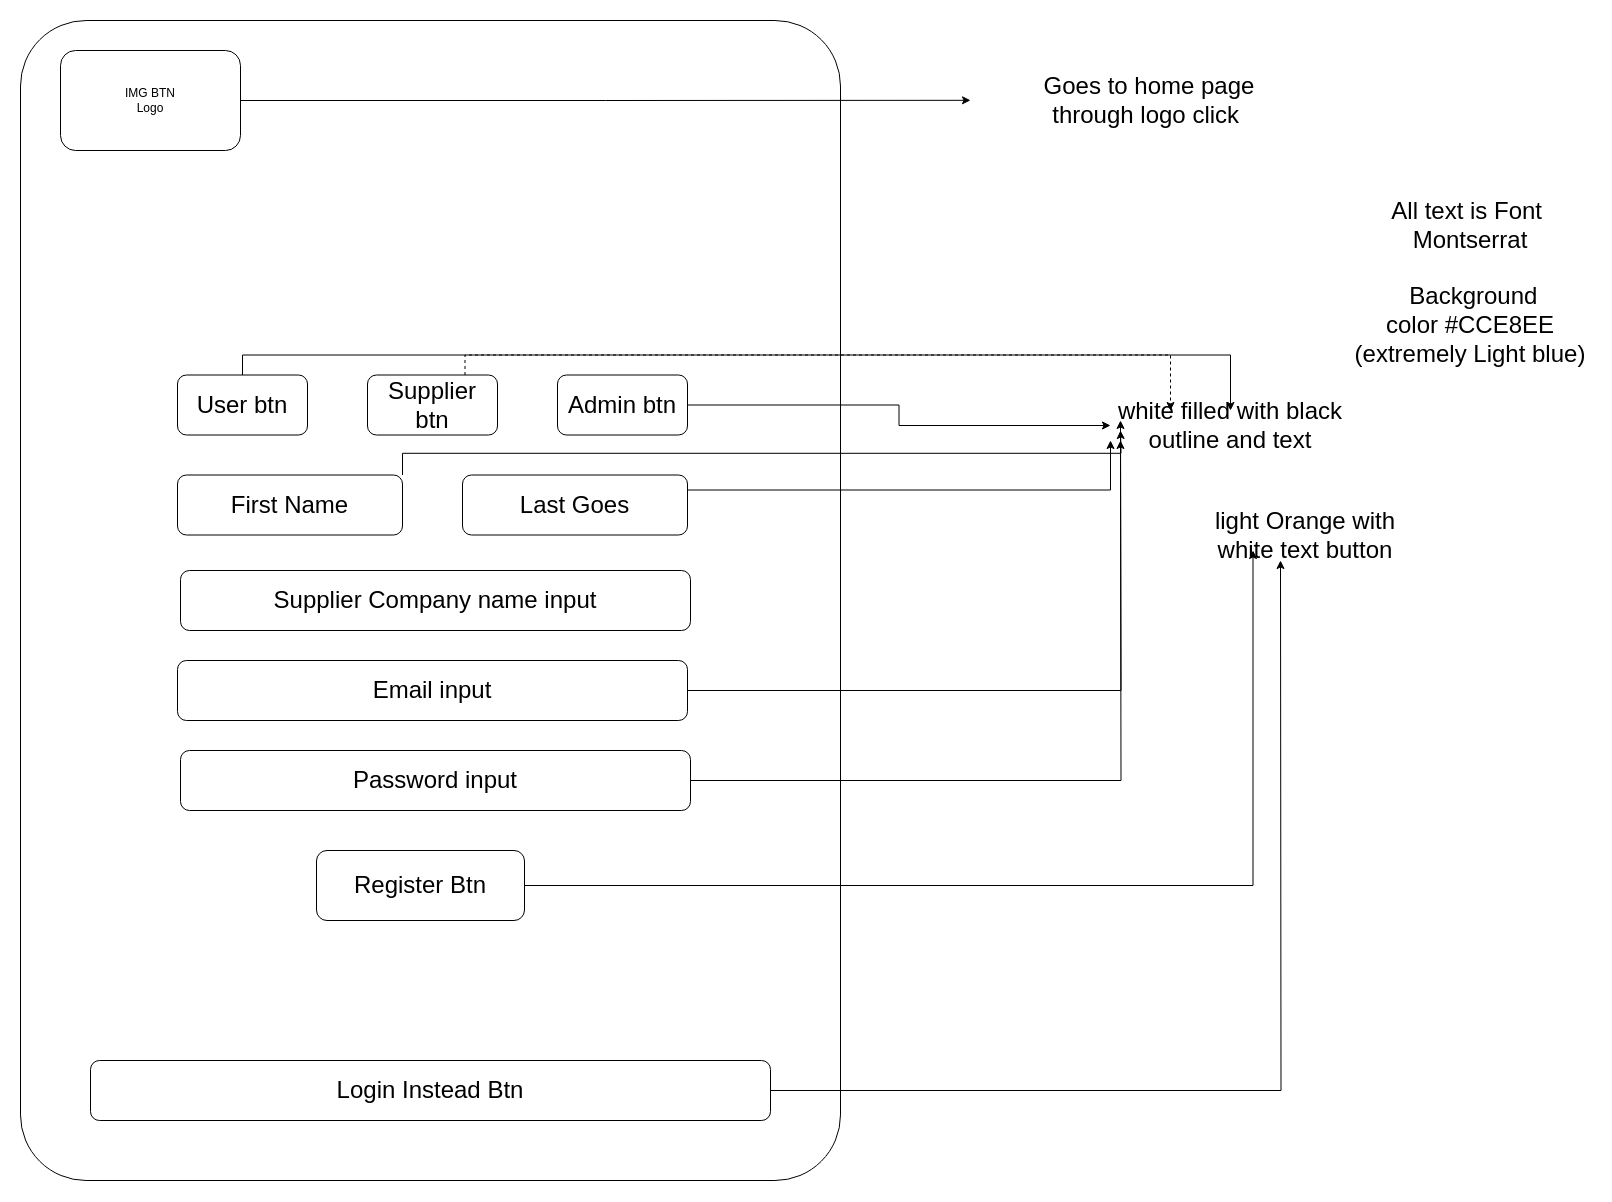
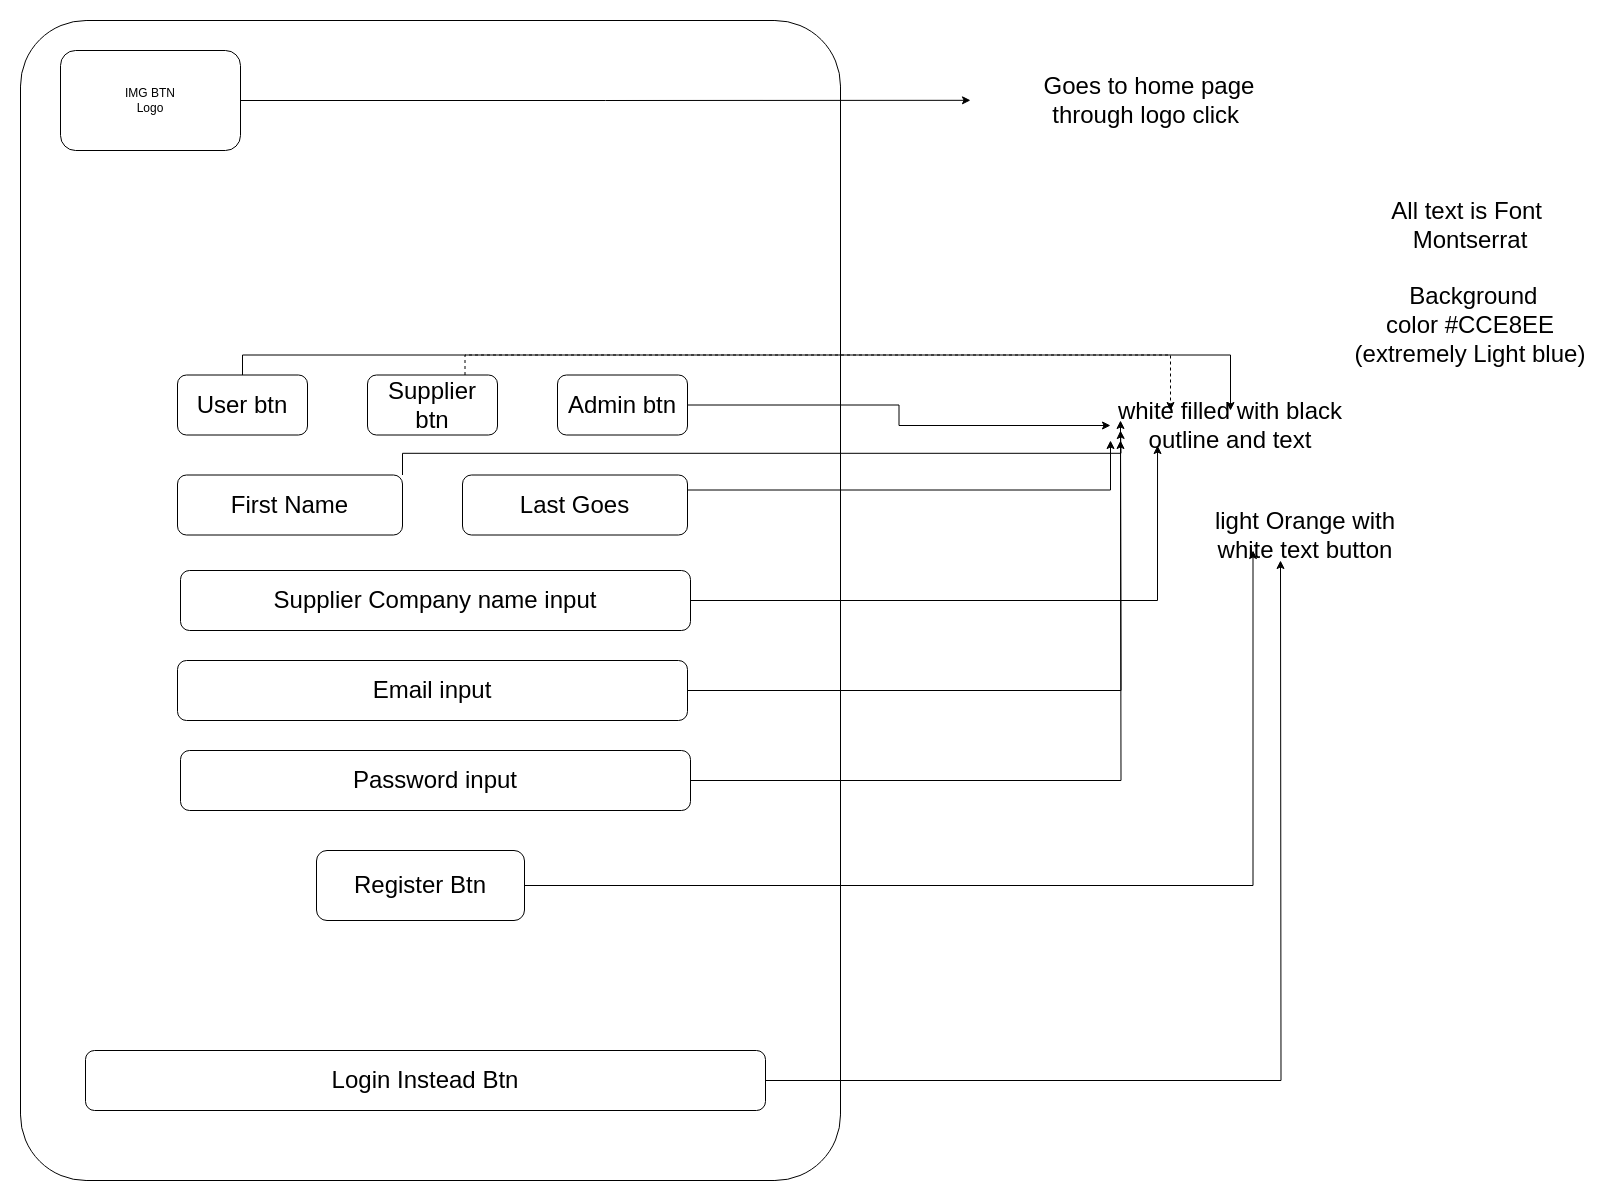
edge "Supplier Company name input" -> "white filled with black outline and text": added
node "Login Instead Btn": moved (431, 1091) -> (426, 1081)
